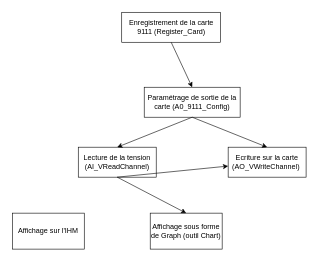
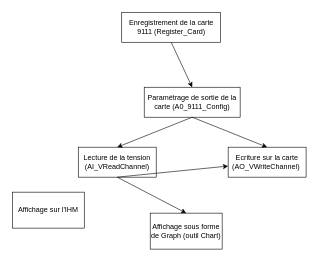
node "Affichage sur l'IHM": moved (48, 231) -> (48, 210)
